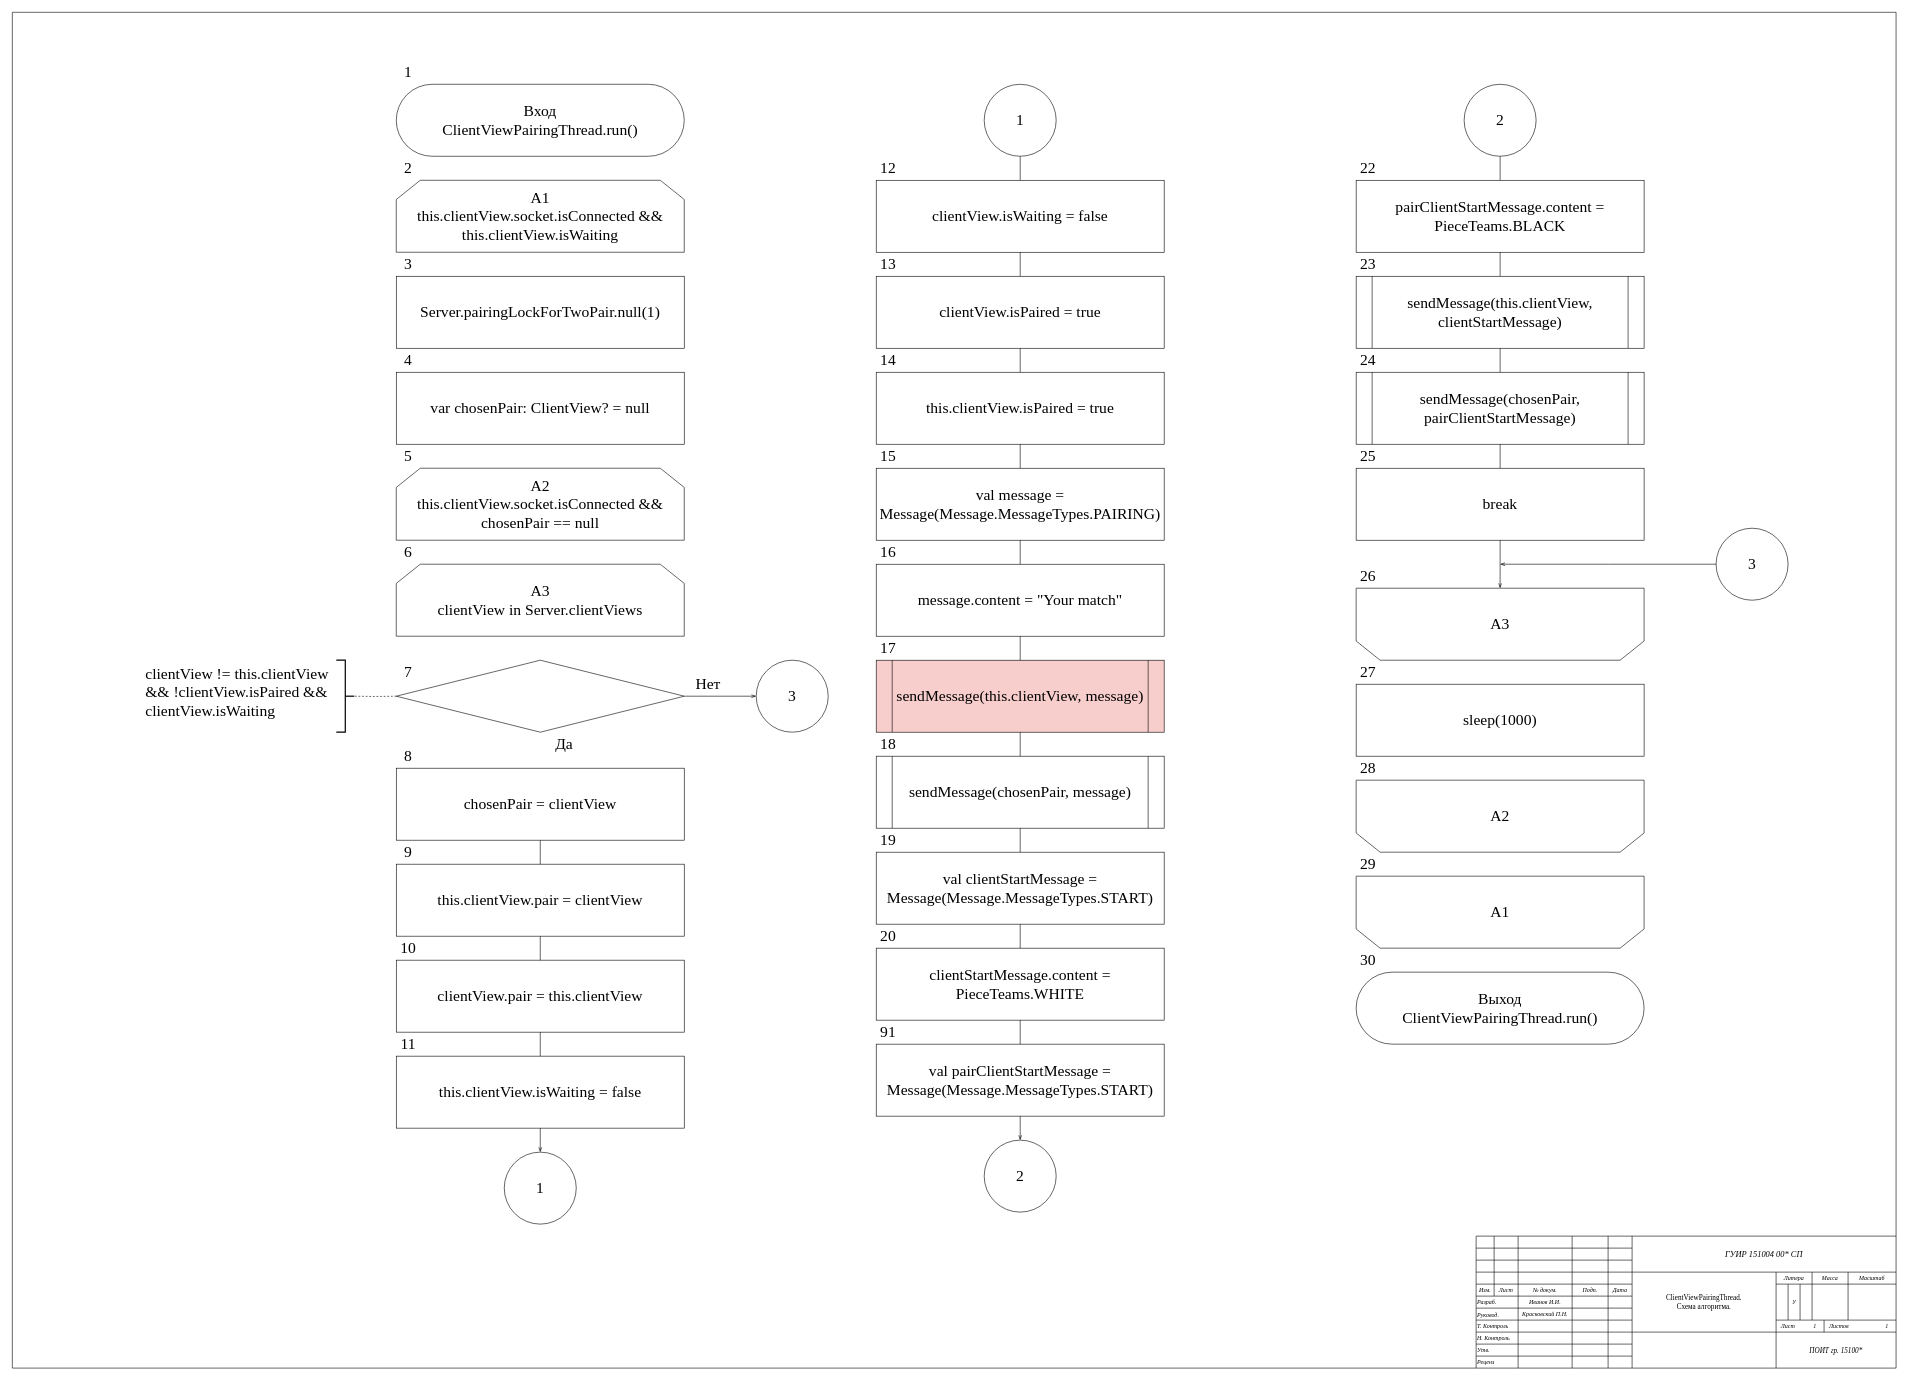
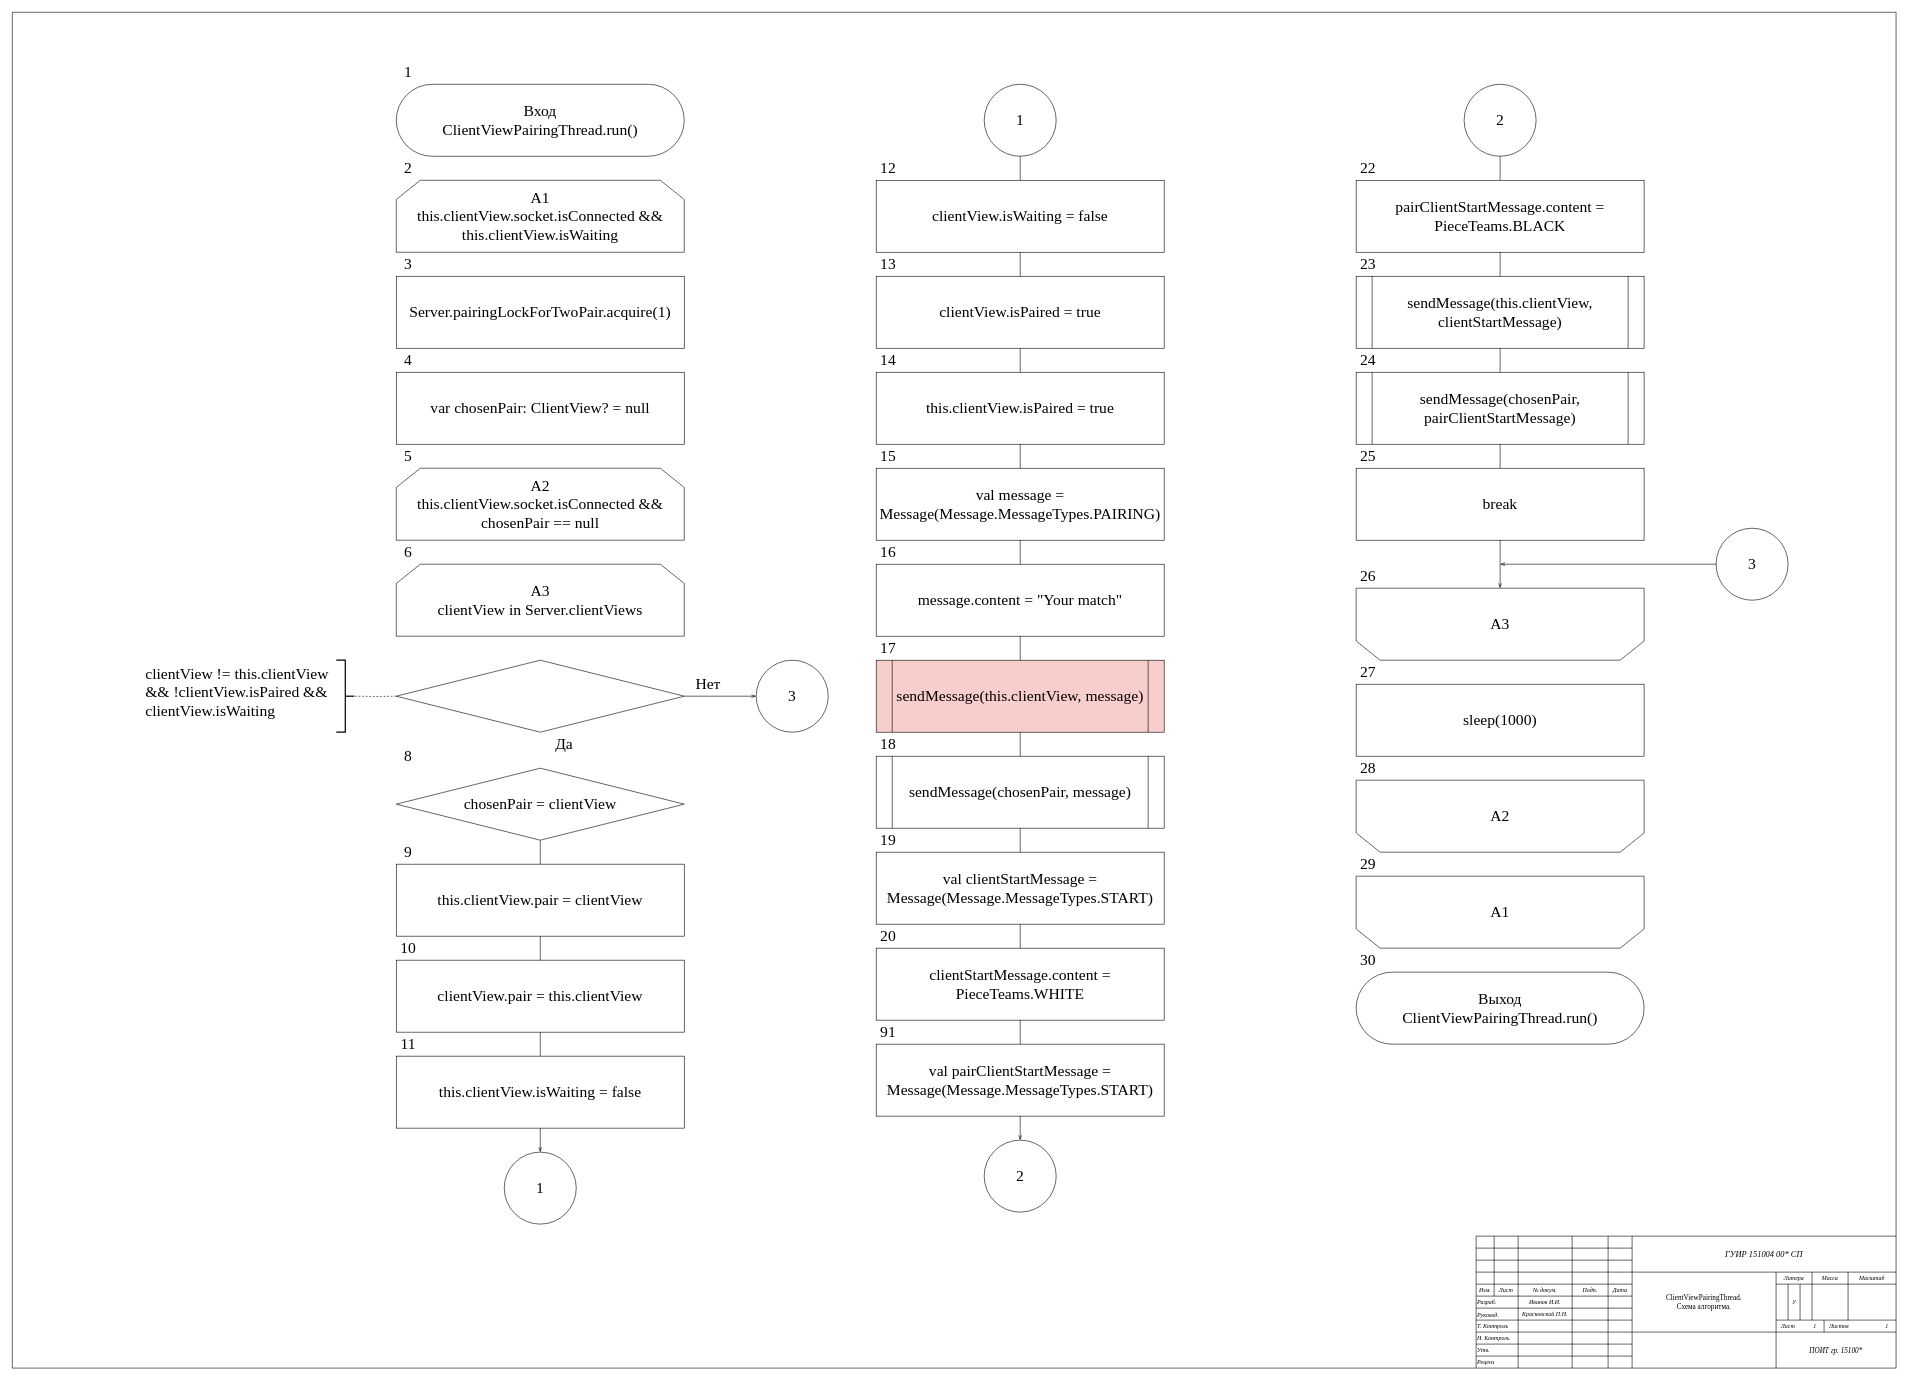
node "Server.pairingLockForTwoPair.null(1)": label "Server.pairingLockForTwoPair.null(1)" -> "Server.pairingLockForTwoPair.acquire(1)"
node "7": removed
node "chosenPair = clientView": shape rectangle -> diamond
